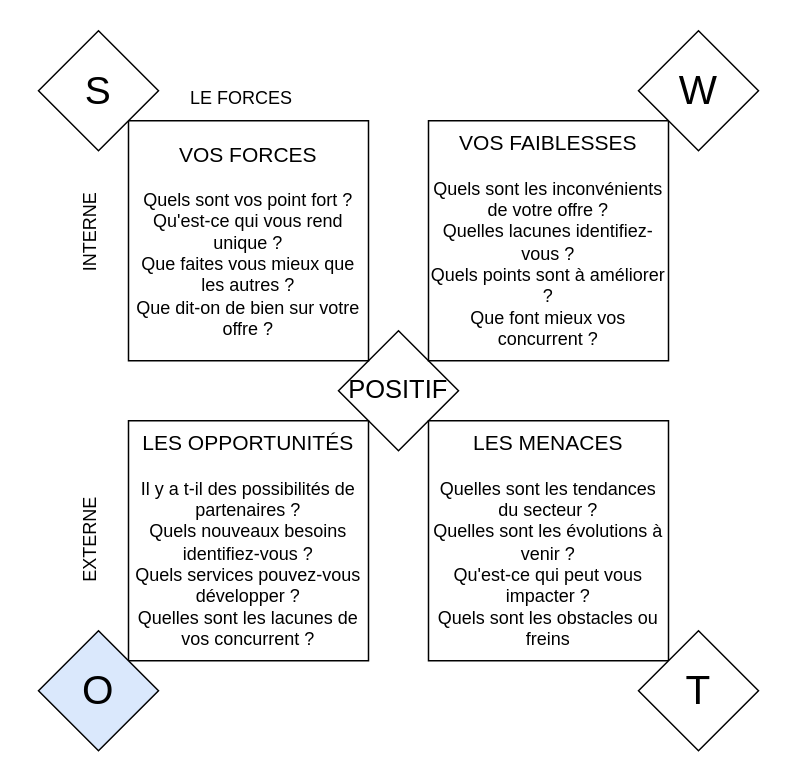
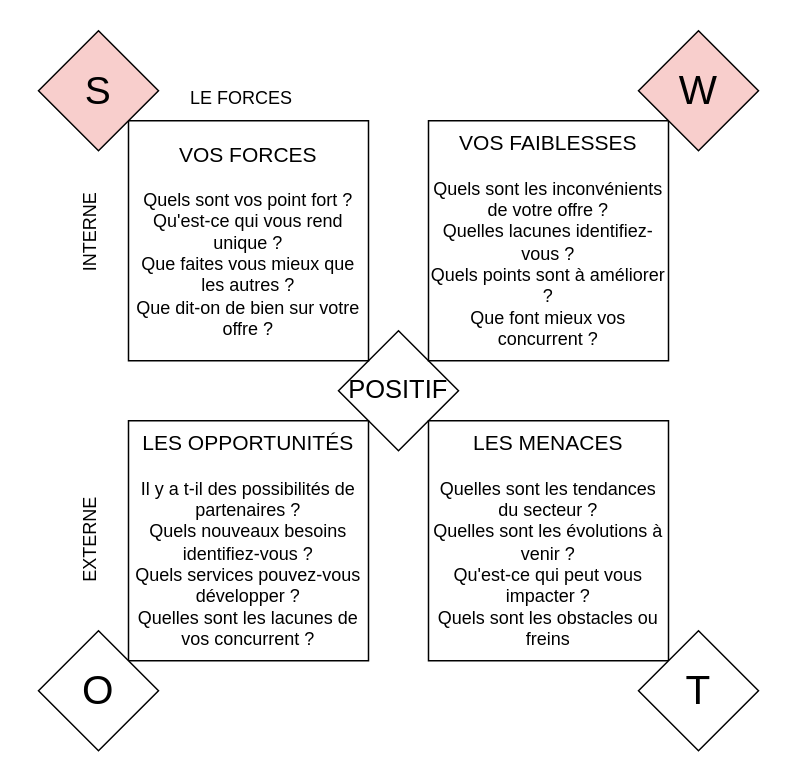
node "S": fillcolor #ffffff -> #f8cecc
node "W": fillcolor #ffffff -> #f8cecc
node "O": fillcolor #dae8fc -> #ffffff
